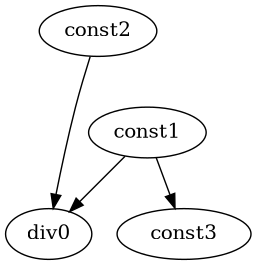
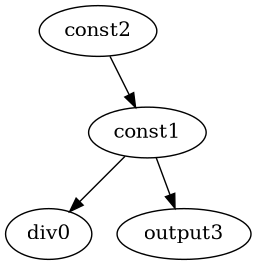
edge "const2" -> "div0": now "const2" -> "const1"
node "const3": label "const3" -> "output3"
